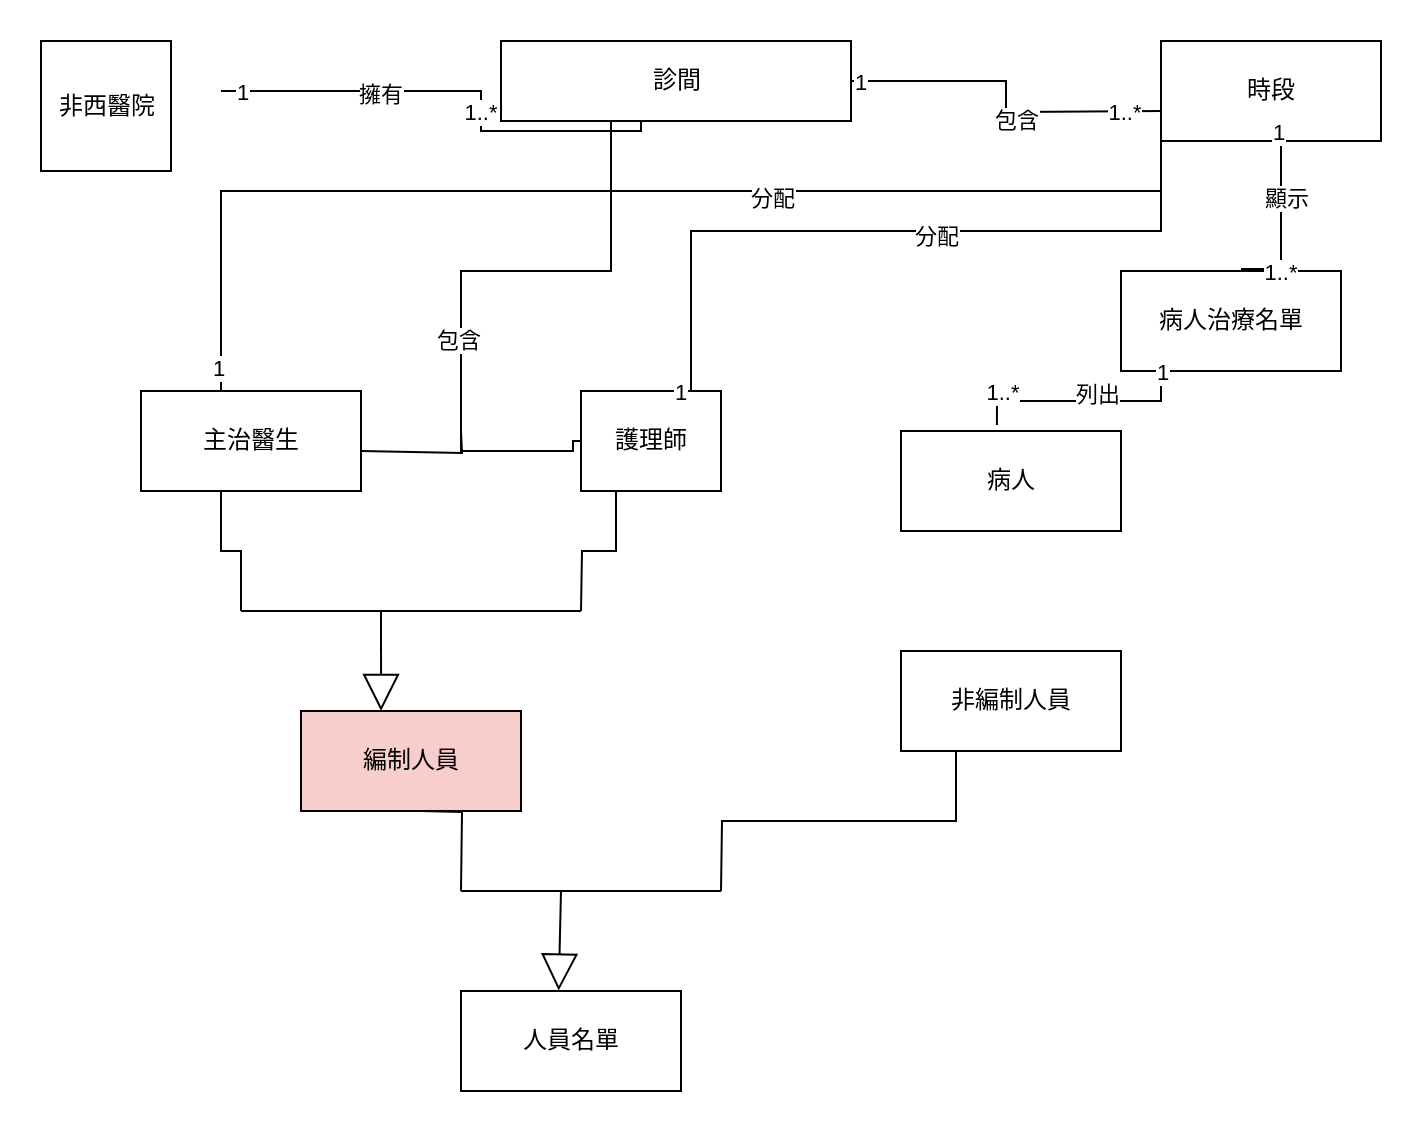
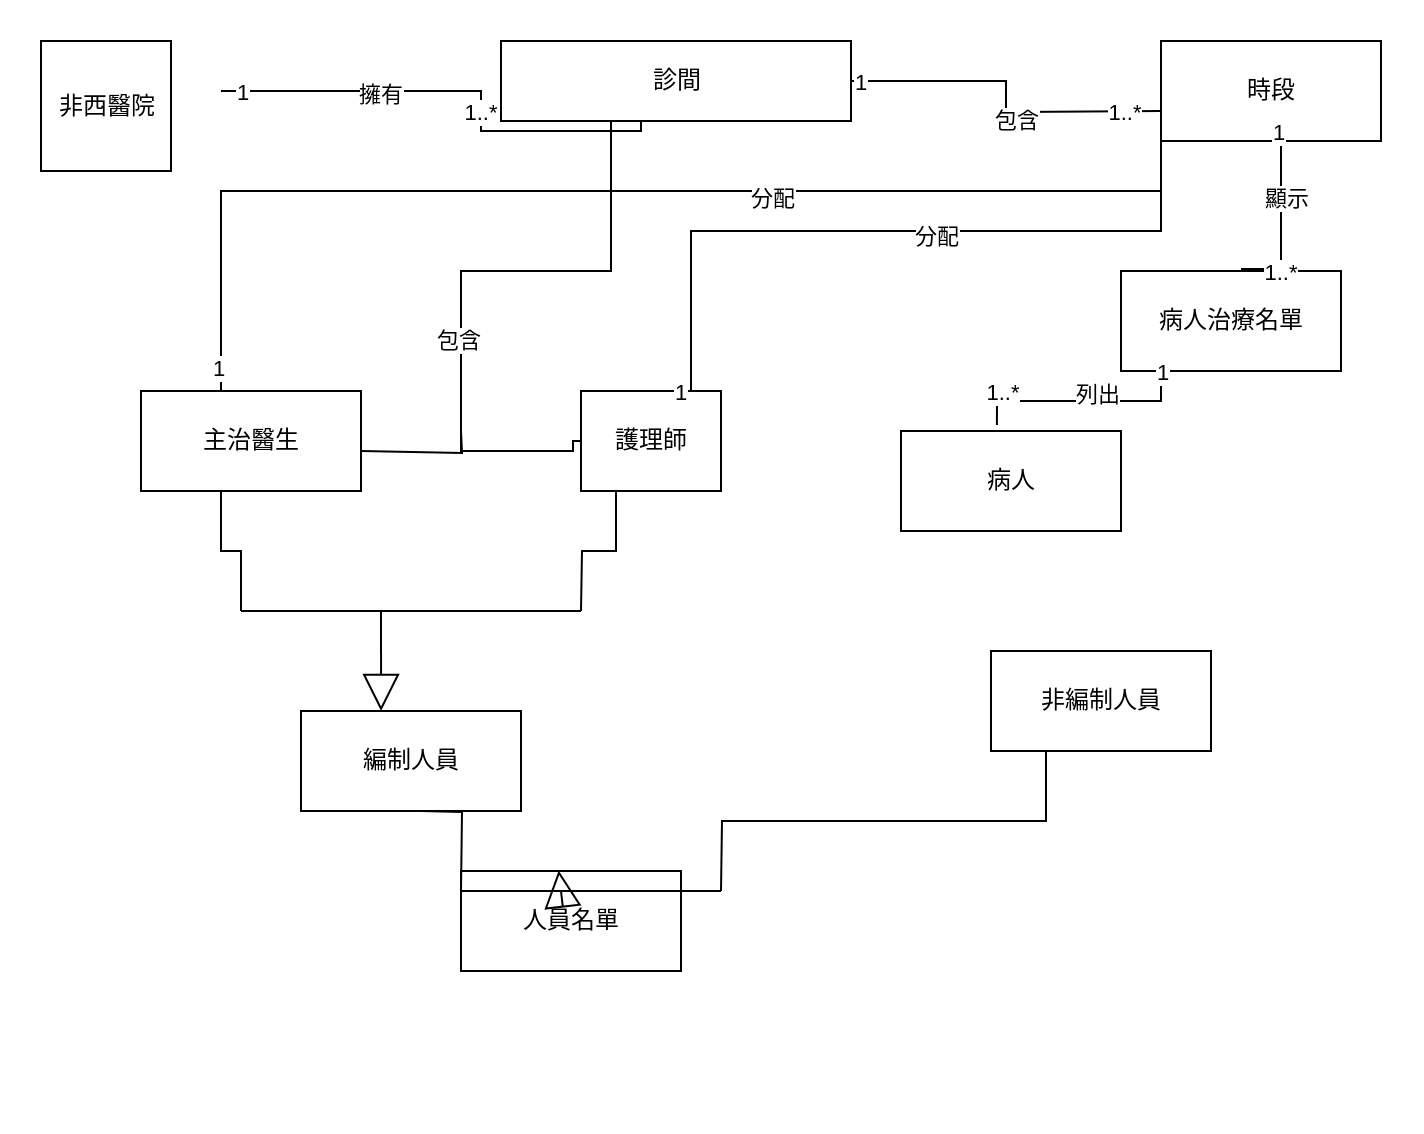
node "非編制人員": moved (1011, 701) -> (1101, 701)
node "編制人員": fillcolor #f8cecc -> #ffffff
node "人員名單": moved (571, 1041) -> (571, 921)
